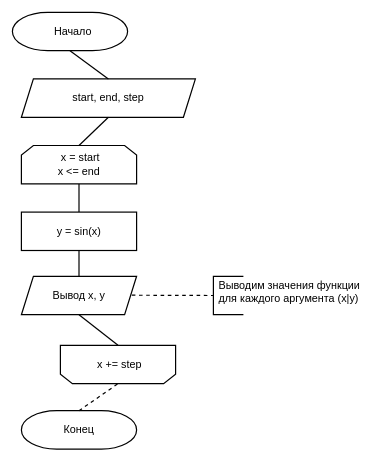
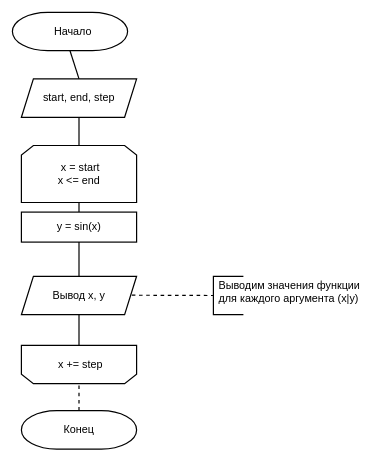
node "start, end, step": size 174x38 -> 115x38
node "x = start x <= end": size 115x38 -> 115x57
node "y = sin(x)": size 115x38 -> 115x30
node "x += step": moved (118, 365) -> (79, 365)
